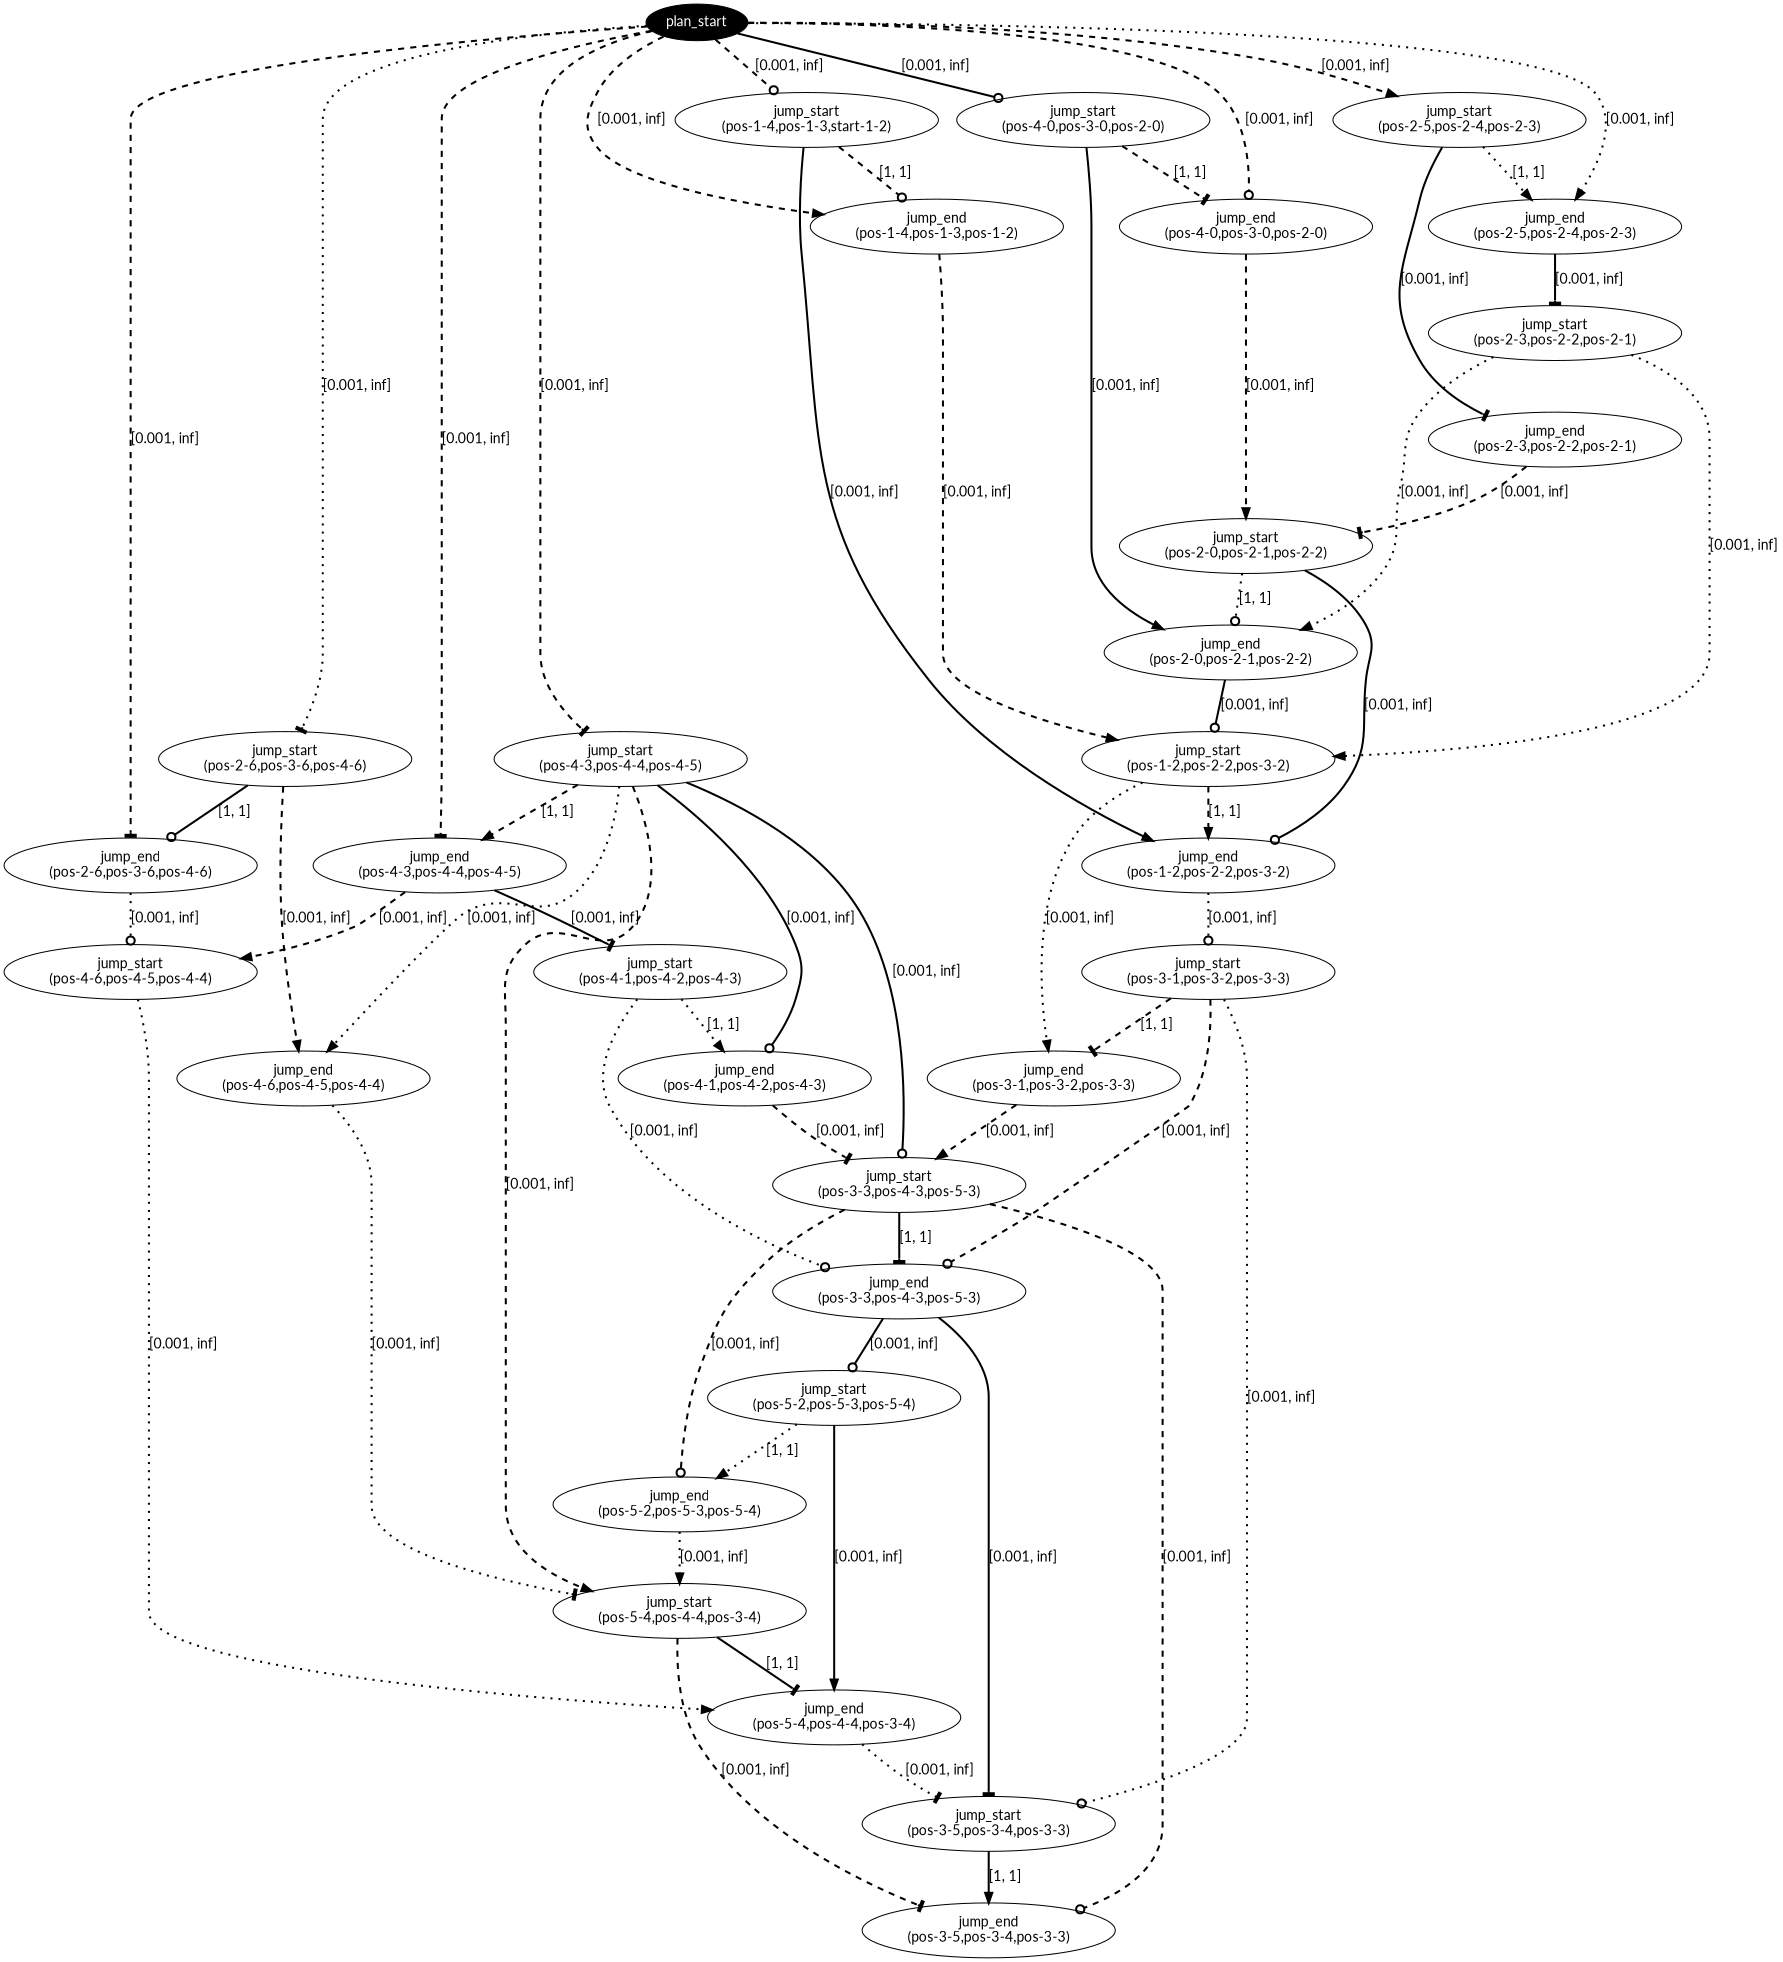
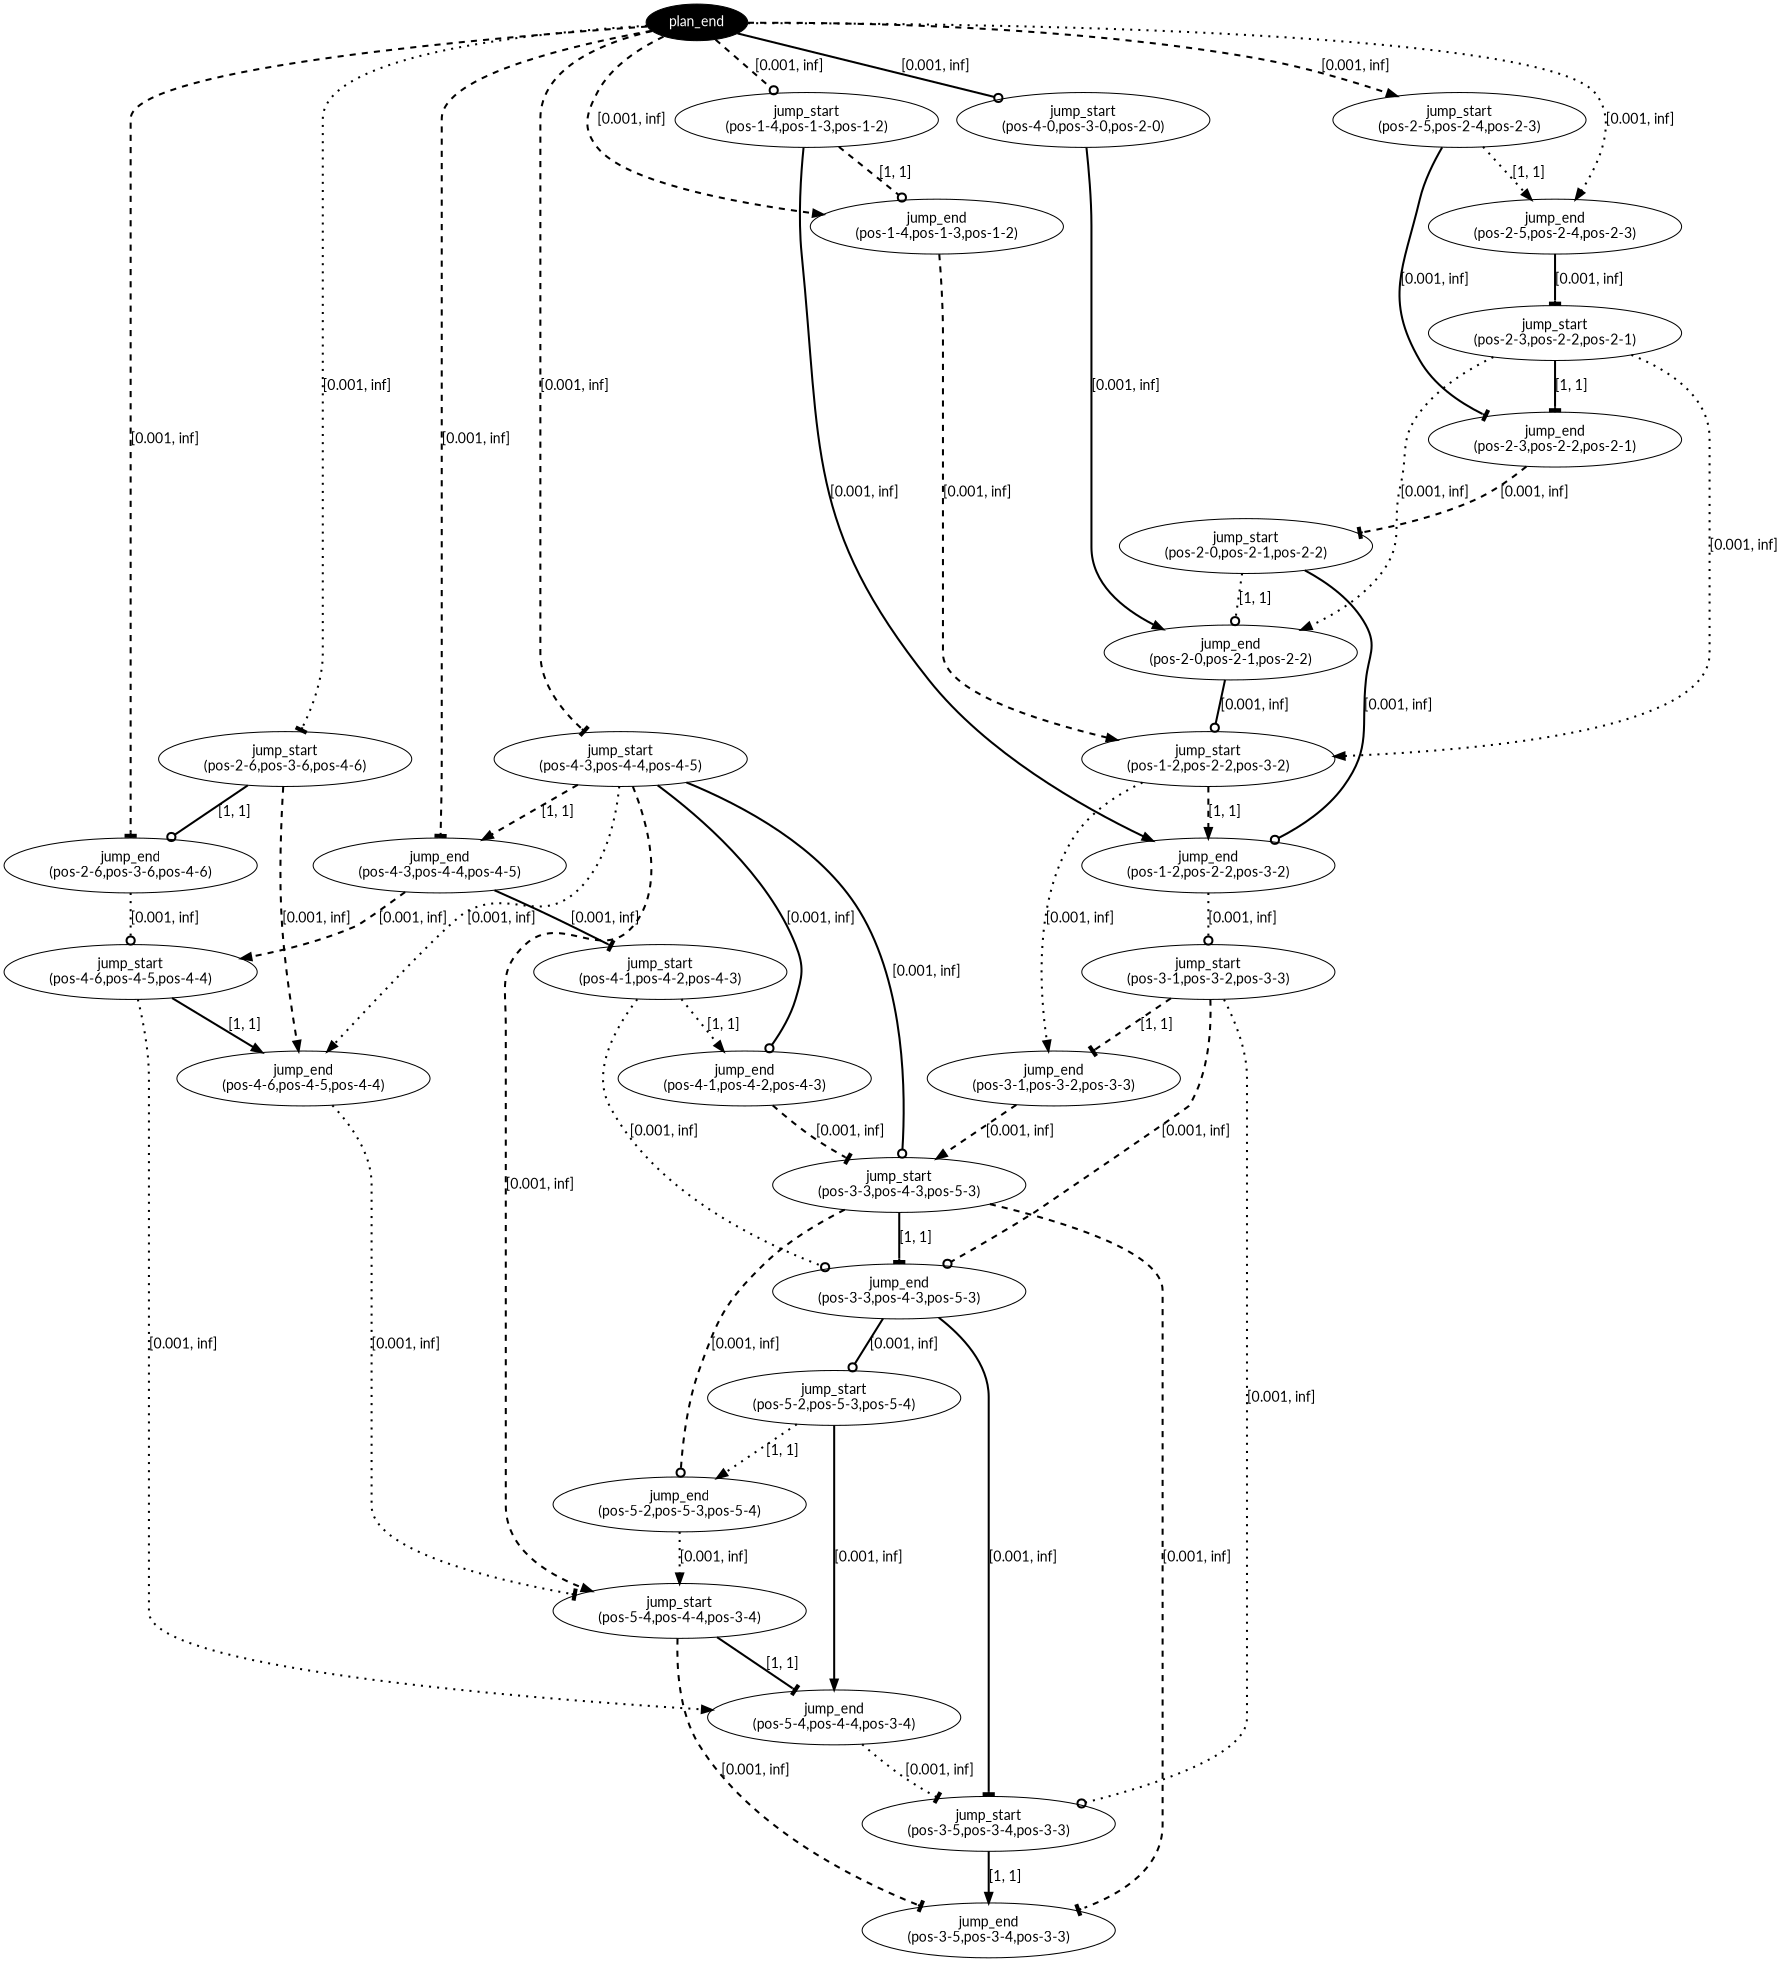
node "plan_start": label "plan_start" -> "plan_end"
node "jump_start (pos-1-4,pos-1-3,start-1-2)": label "jump_start (pos-1-4,pos-1-3,start-1-2)" -> "jump_start (pos-1-4,pos-1-3,pos-1-2)"
node "jump_end (pos-4-0,pos-3-0,pos-2-0)": removed
edge "jump_start (pos-2-3,pos-2-2,pos-2-1)" -> "jump_end (pos-2-3,pos-2-2,pos-2-1)": added, label "[1, 1]"
edge "jump_start (pos-4-6,pos-4-5,pos-4-4)" -> "jump_end (pos-4-6,pos-4-5,pos-4-4)": added, label "[1, 1]"
edge "jump_start (pos-3-3,pos-4-3,pos-5-3)" -> "jump_end (pos-3-5,pos-3-4,pos-3-3)": arrowhead odot -> tee
